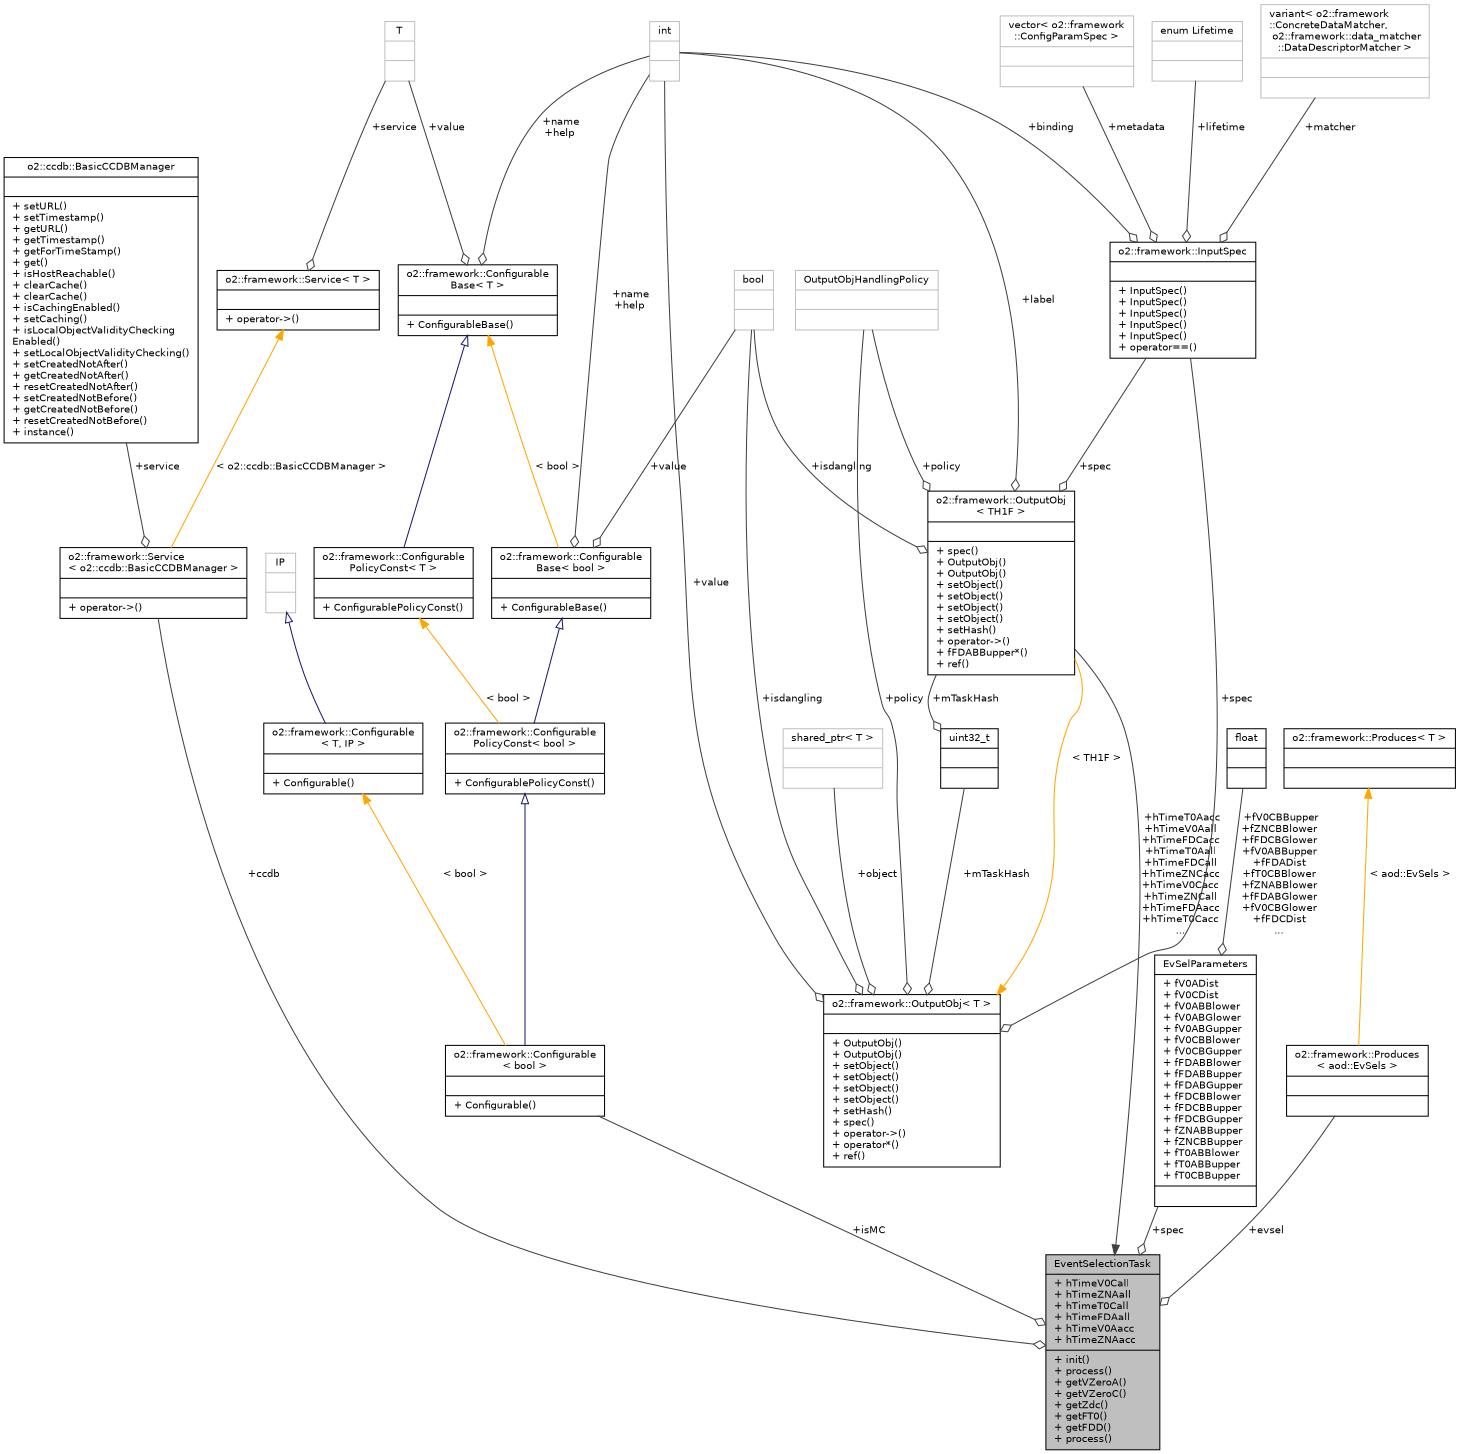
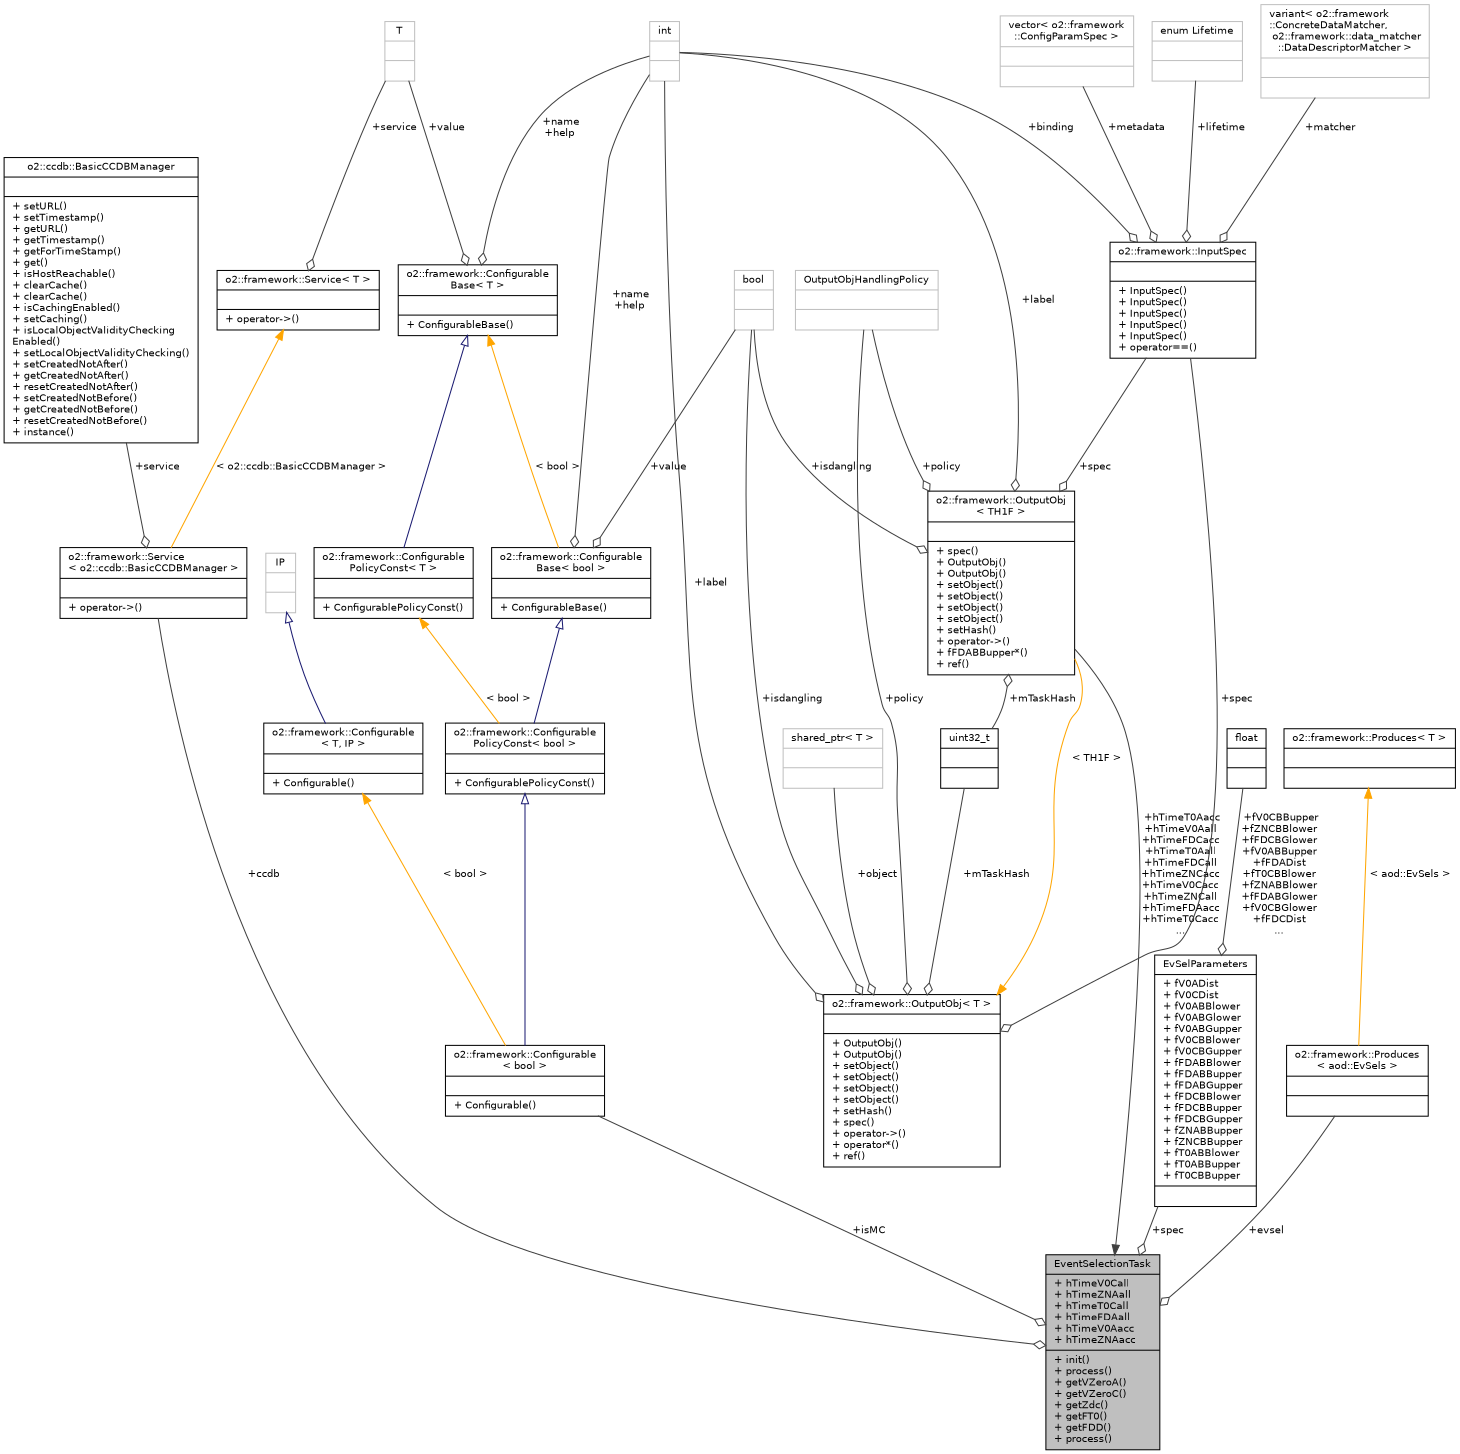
edge "int" -> "o2::framework::OutputObj< T >": label " +value" -> " +label"
edge "o2::framework::OutputObj" -> "uint32_t": reversed
